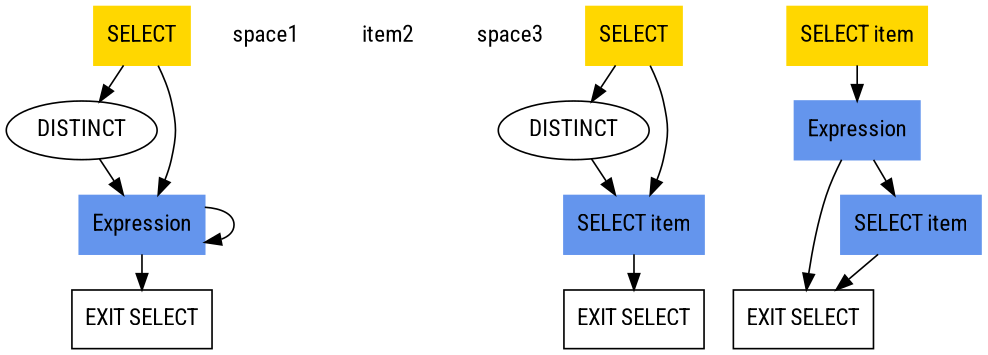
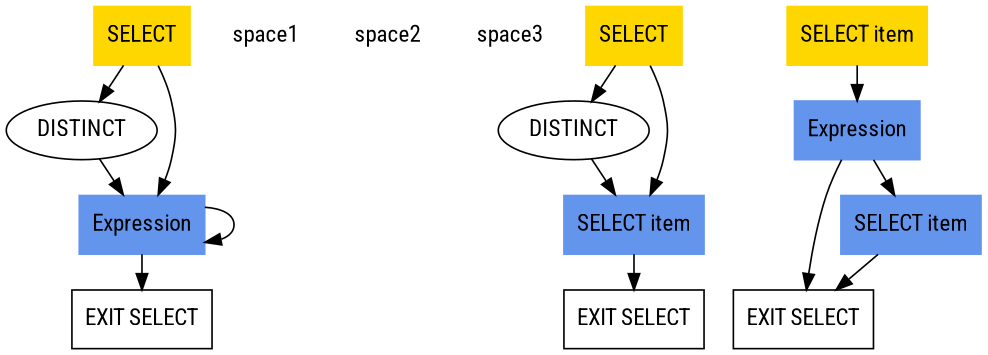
node "item2": label "item2" -> "space2"
